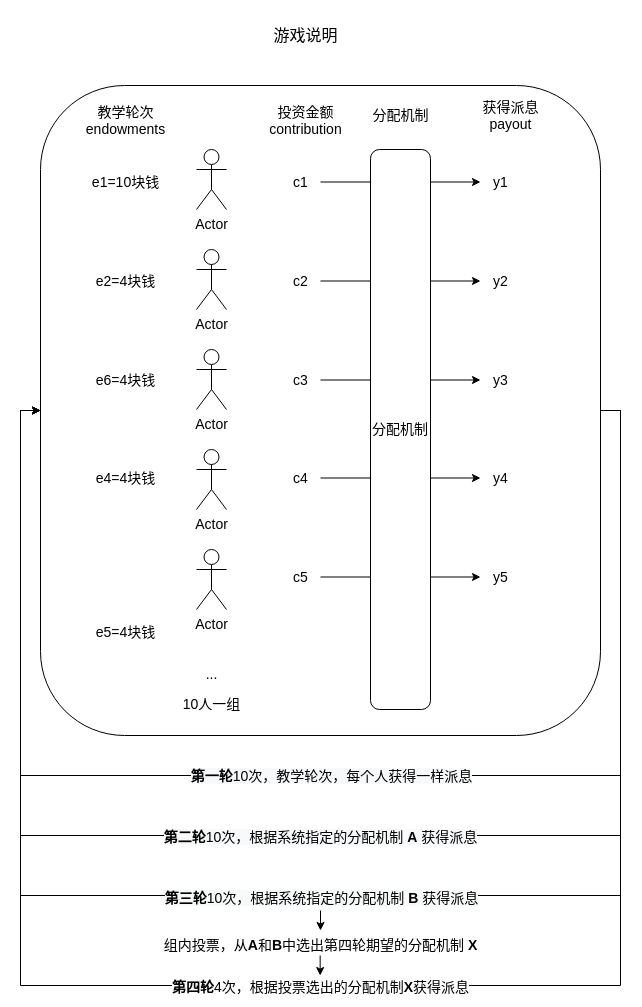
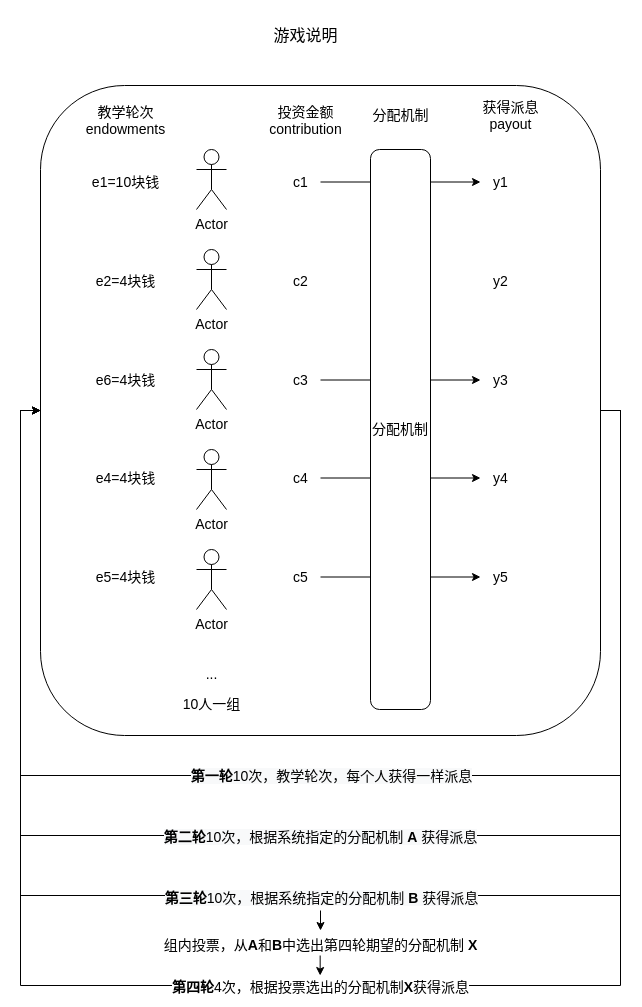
edge "c2" -> "y2": removed
node "e5=4块钱": moved (126, 632) -> (126, 577)
